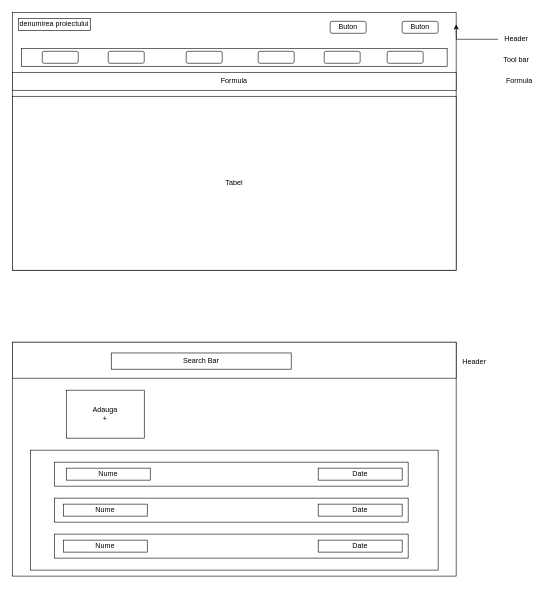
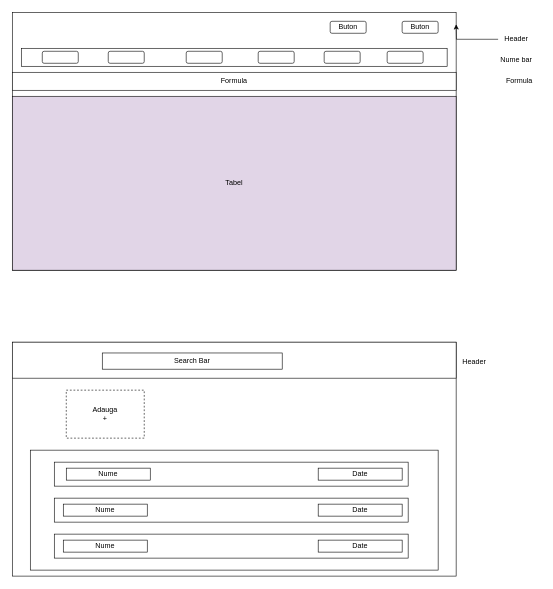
node "denumirea proiectului": removed
node "Tool bar": label "Tool bar" -> "Nume bar"
node "Tabel": fillcolor #ffffff -> #e1d5e7
node "Search Bar": moved (201, 361) -> (192, 361)
node "Adauga +": style solid -> dashed
